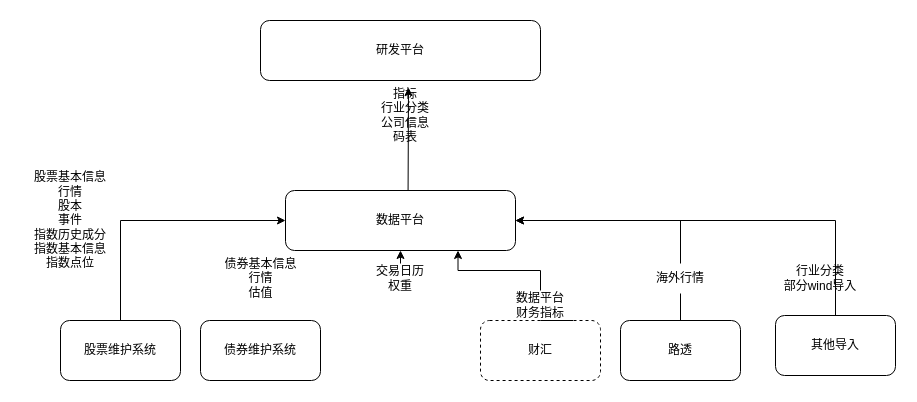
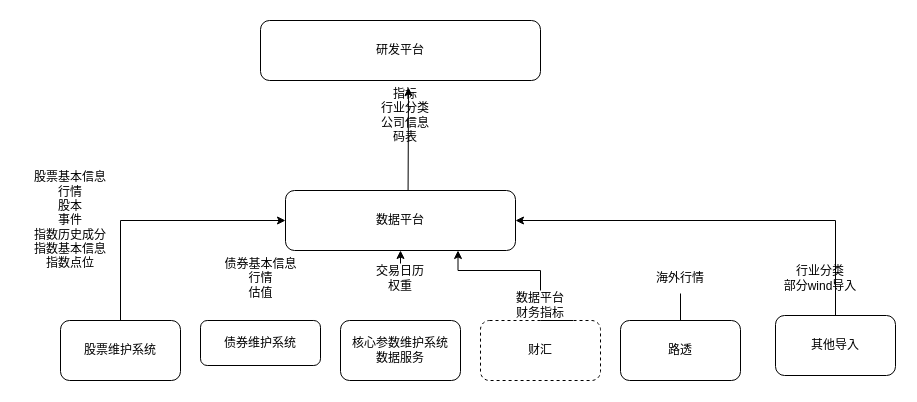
edge "海外行情" -> "数据平台": removed
node "债券维护系统": size 120x60 -> 120x45
node "核心参数维护系统 数据服务": added
